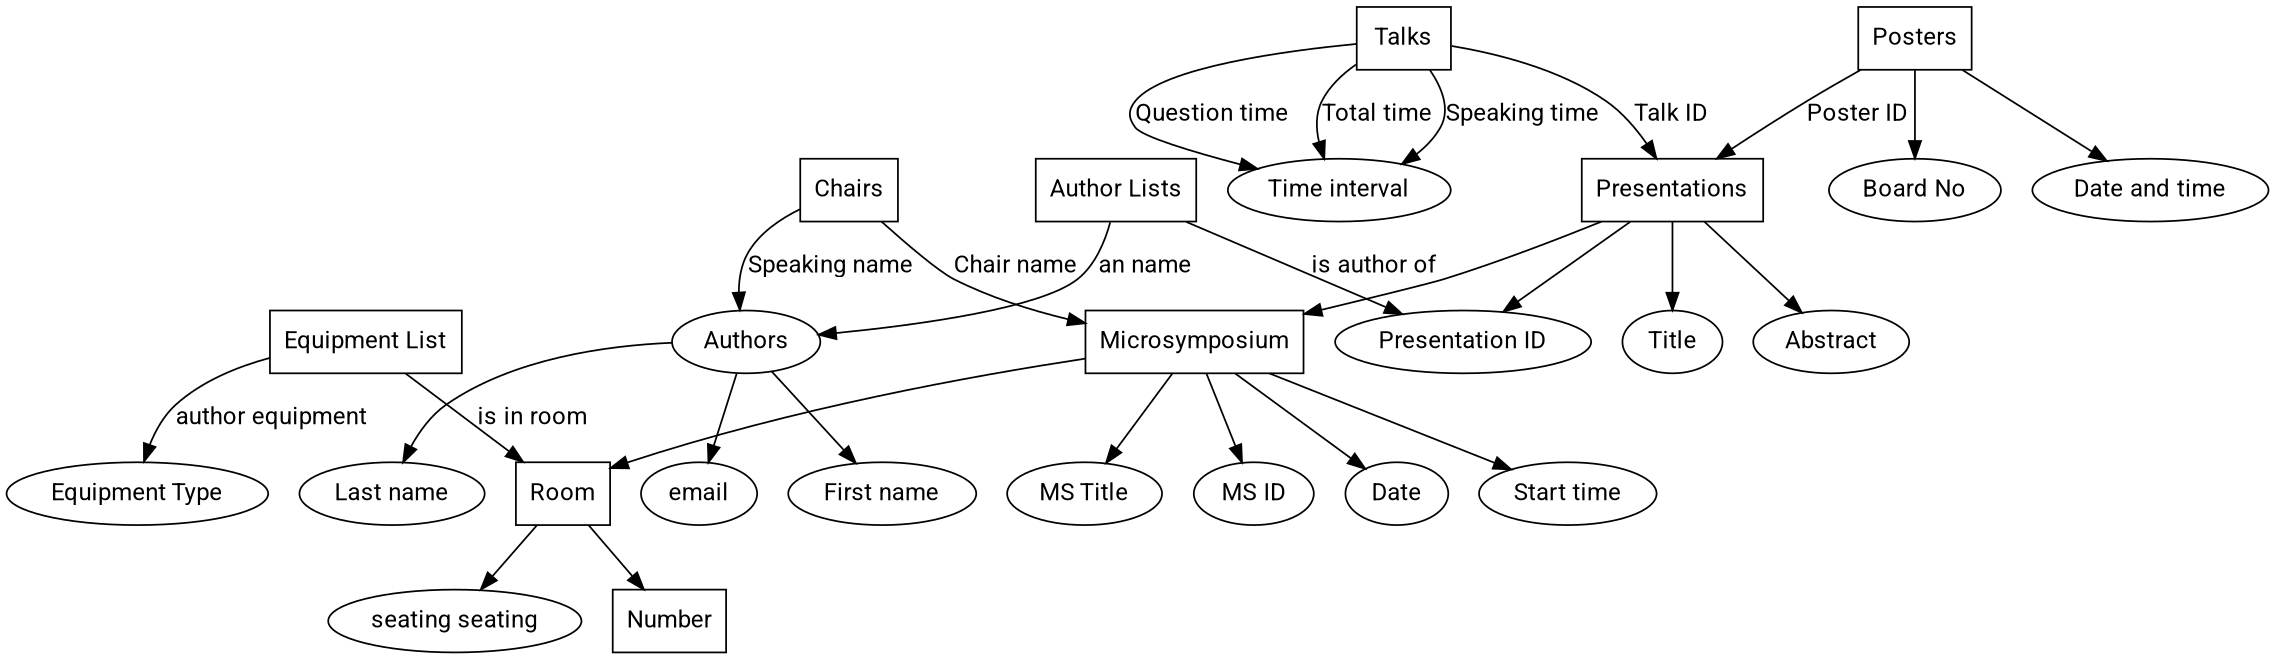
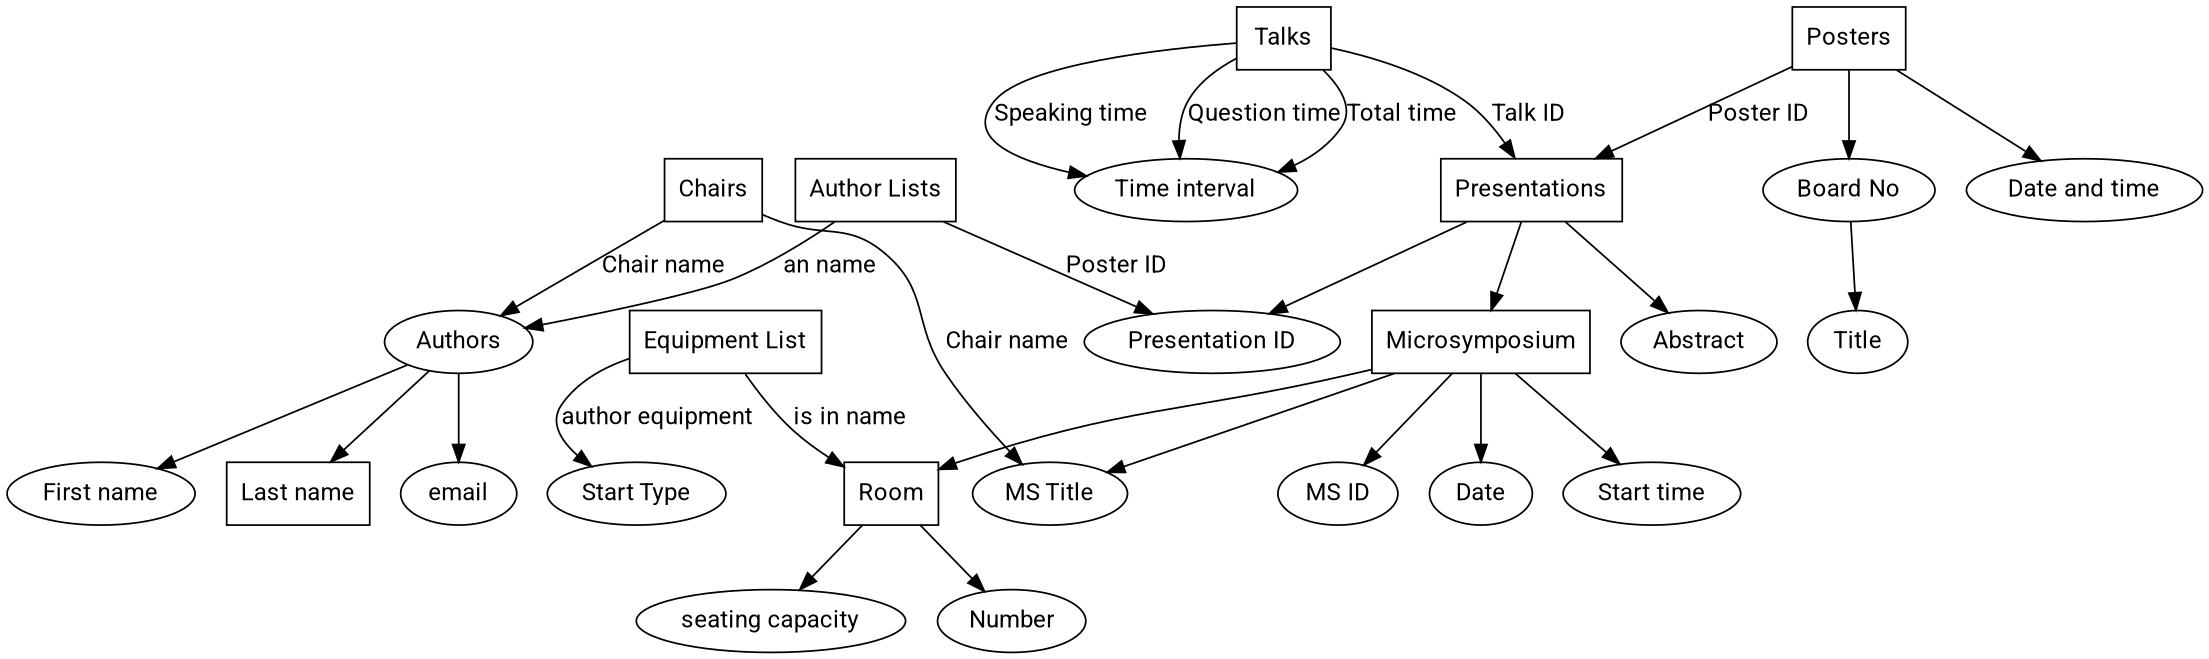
edge "Presentations" -> "Title": now "Board No" -> "Title"
edge "Chairs" -> "Authors": label "Speaking name" -> "Chair name"
edge "Author Lists" -> "Presentation ID": label "is author of" -> "Poster ID"
edge "Chairs" -> "Microsymposium": now "Chairs" -> "MS Title"
edge "Equipment List" -> "Room": label "is in room" -> "is in name"
node "Equipment Type": label "Equipment Type" -> "Start Type"
node "Last name": shape ellipse -> box
node "seating seating": label "seating seating" -> "seating capacity"
node "Number": shape box -> ellipse
